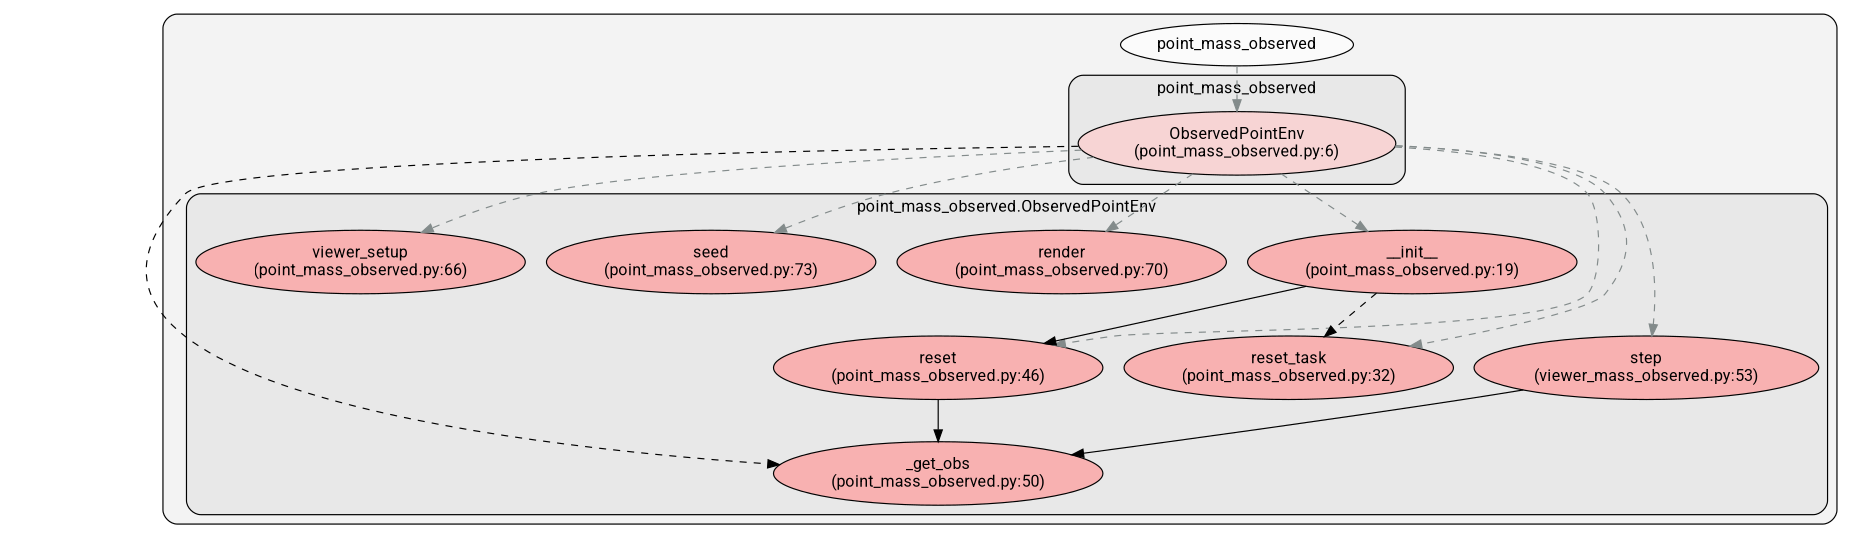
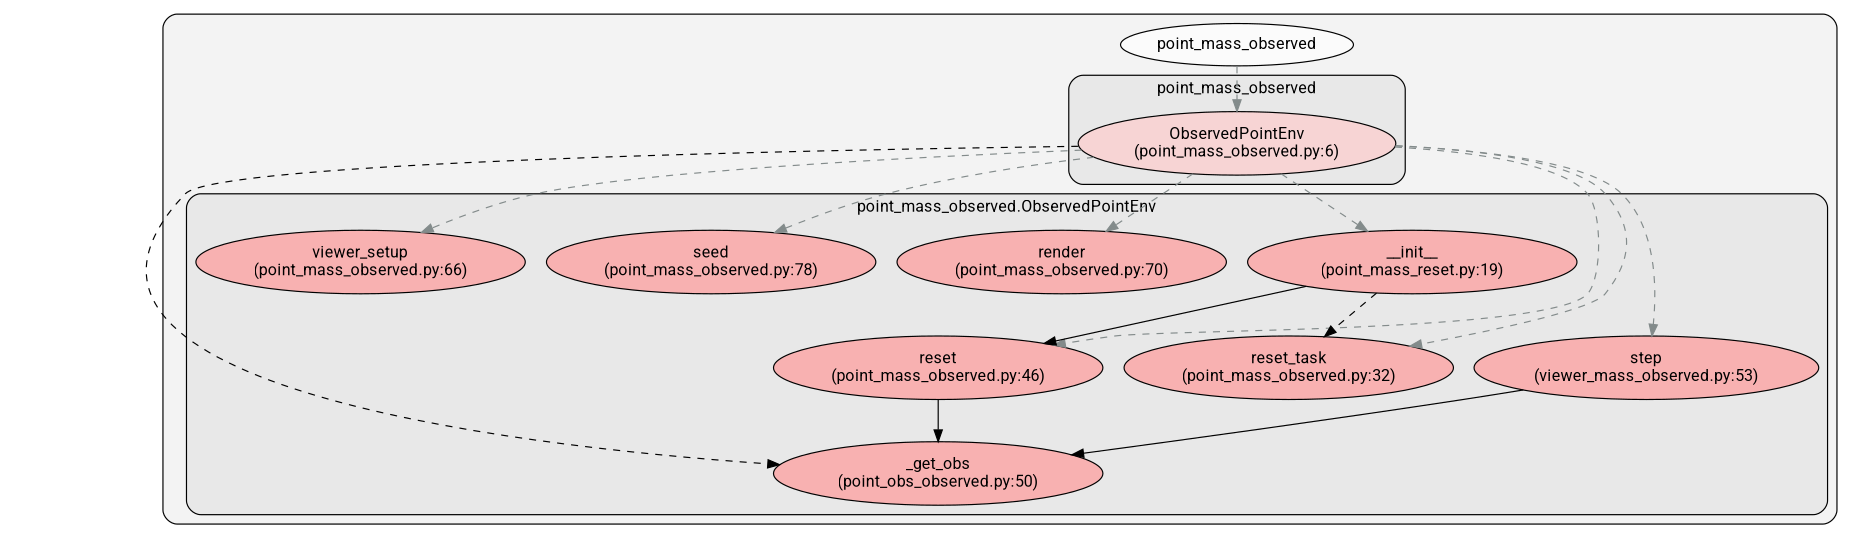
node "seed (point_mass_observed.py:73)": label "seed (point_mass_observed.py:73)" -> "seed (point_mass_observed.py:78)"
node "__init__ (point_mass_observed.py:19)": label "__init__ (point_mass_observed.py:19)" -> "__init__ (point_mass_reset.py:19)"
node "_get_obs (point_mass_observed.py:50)": label "_get_obs (point_mass_observed.py:50)" -> "_get_obs (point_obs_observed.py:50)"
